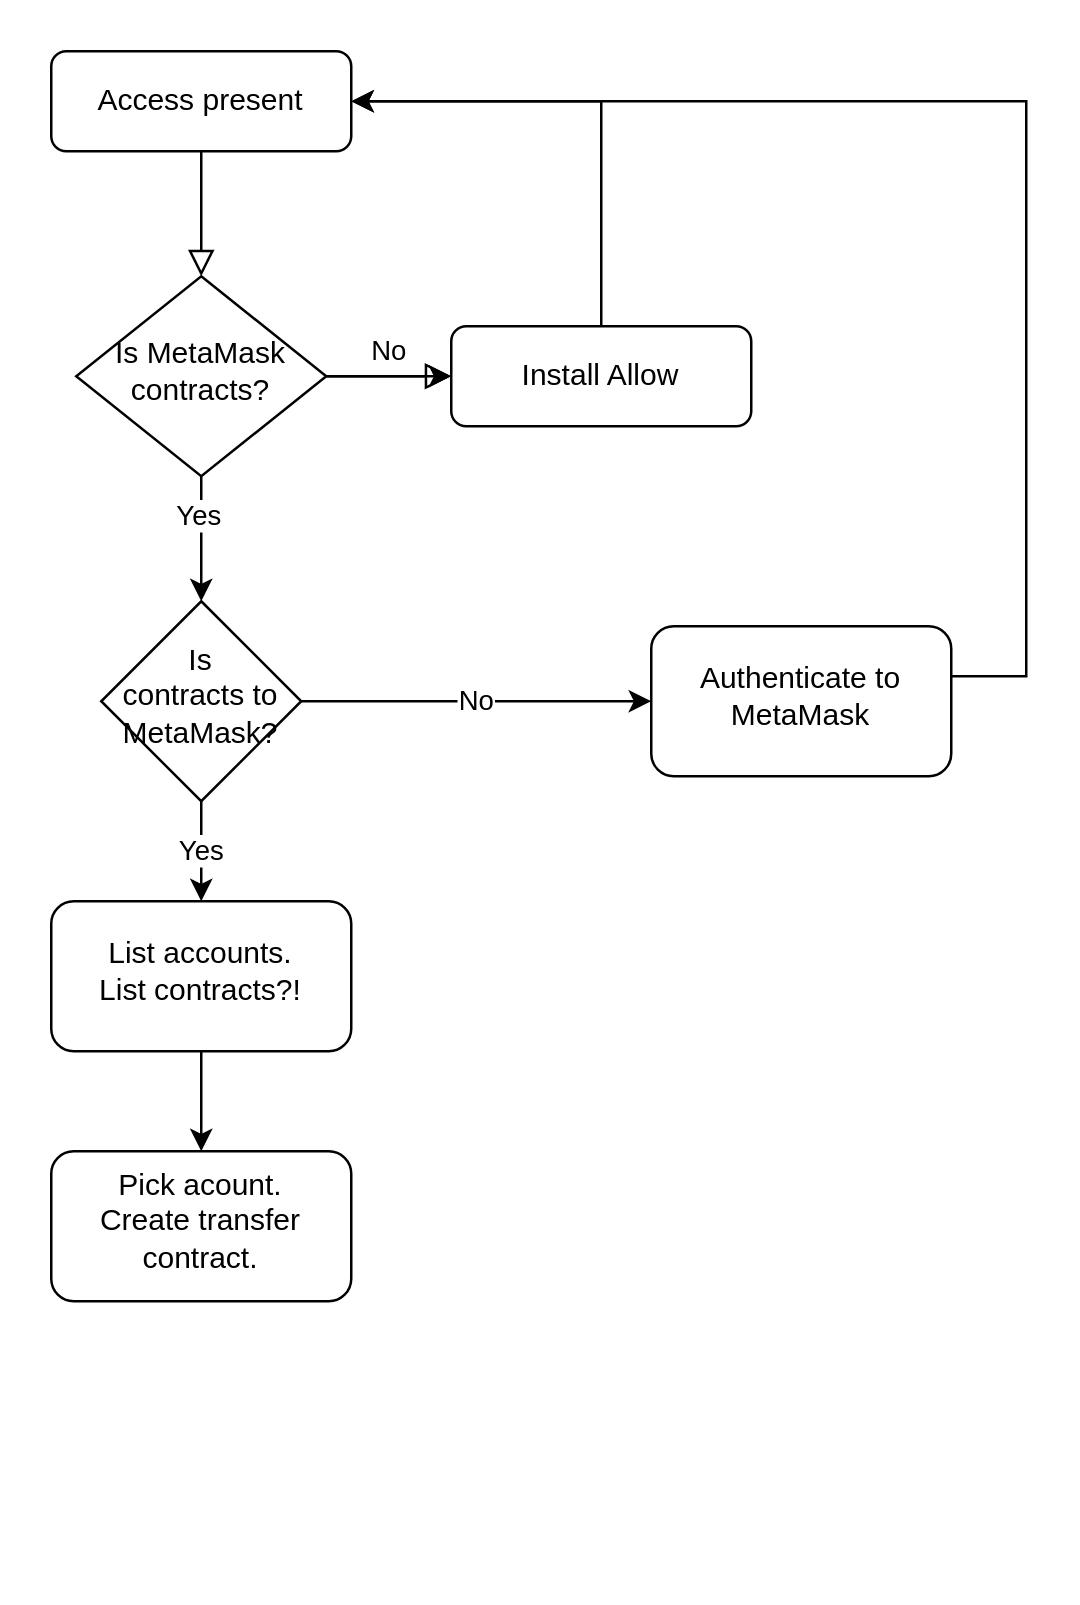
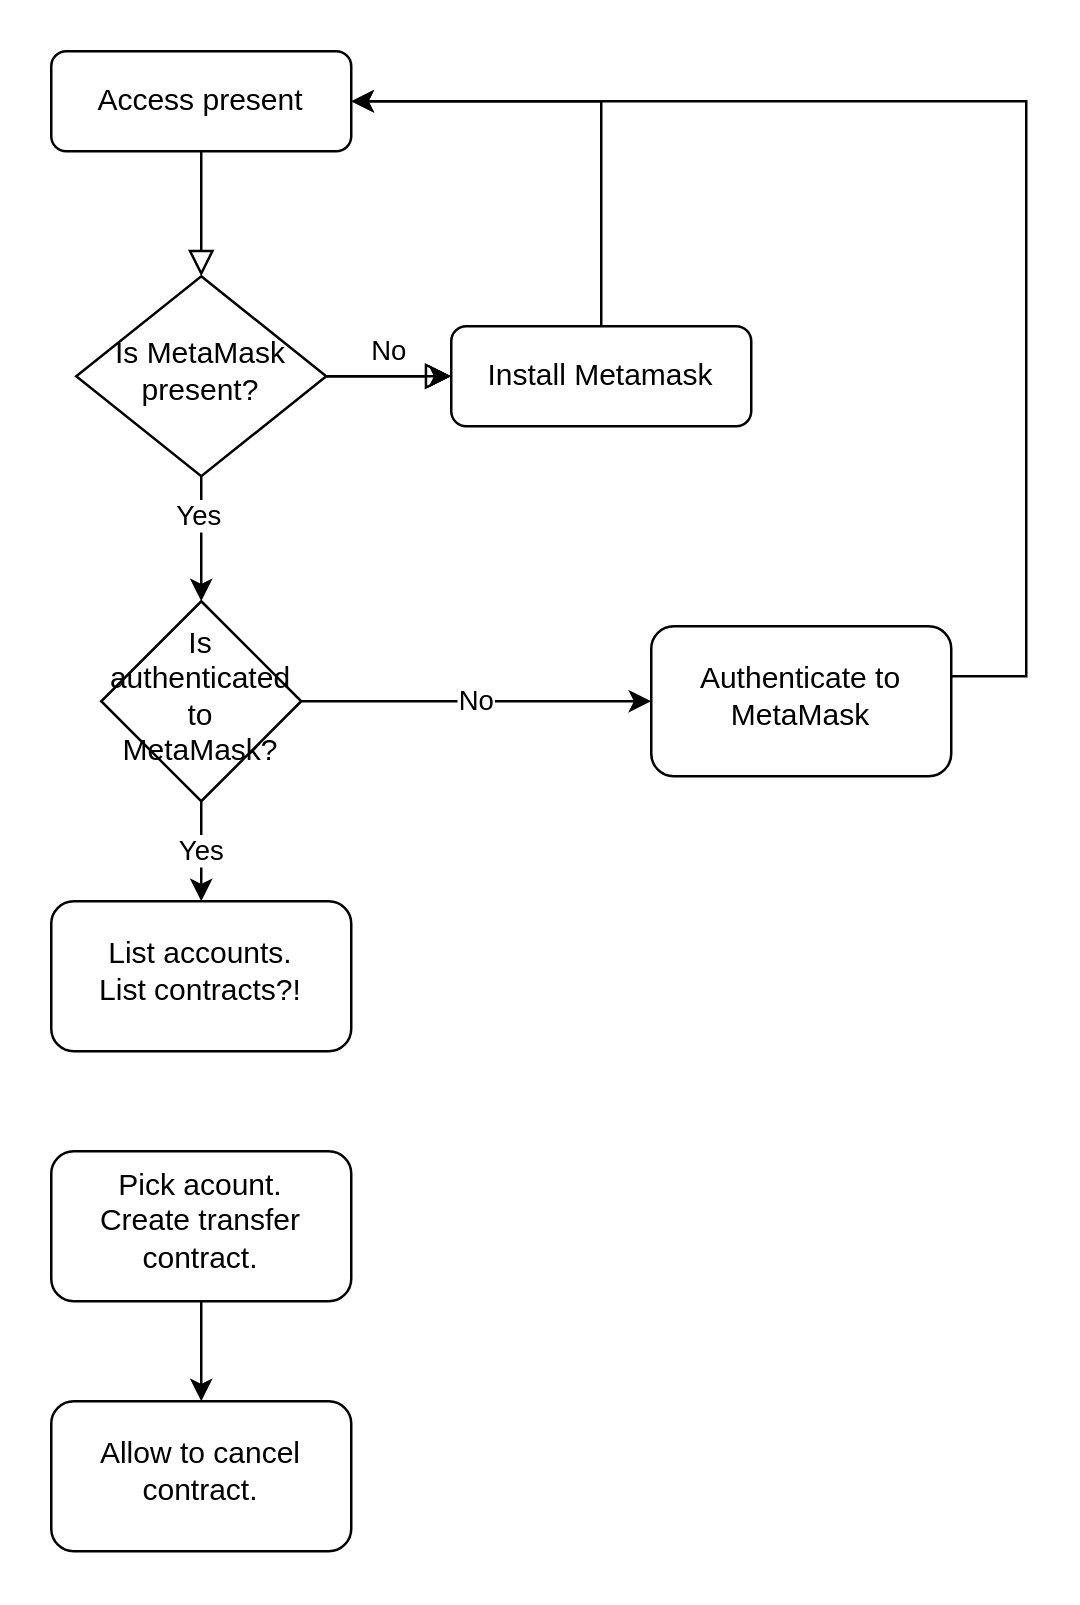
node "Is MetaMask contracts?": label "Is MetaMask contracts?" -> "Is MetaMask present?"
node "Install Allow": label "Install Allow" -> "Install Metamask"
node "Is contracts to MetaMask?": label "Is contracts to MetaMask?" -> "Is authenticated to MetaMask?"
edge "List accounts. List contracts?!" -> "Pick acount. Create transfer contract.": removed
edge "Pick acount. Create transfer contract." -> "Allow to cancel contract.": added
node "Allow to cancel contract.": added
